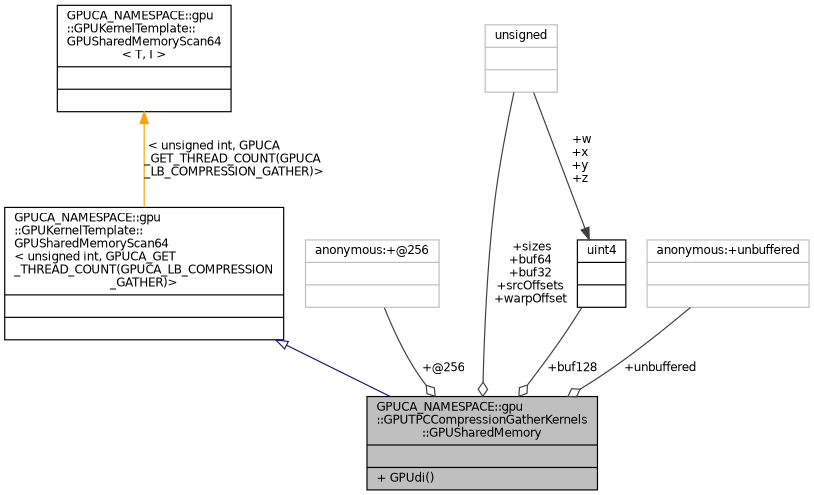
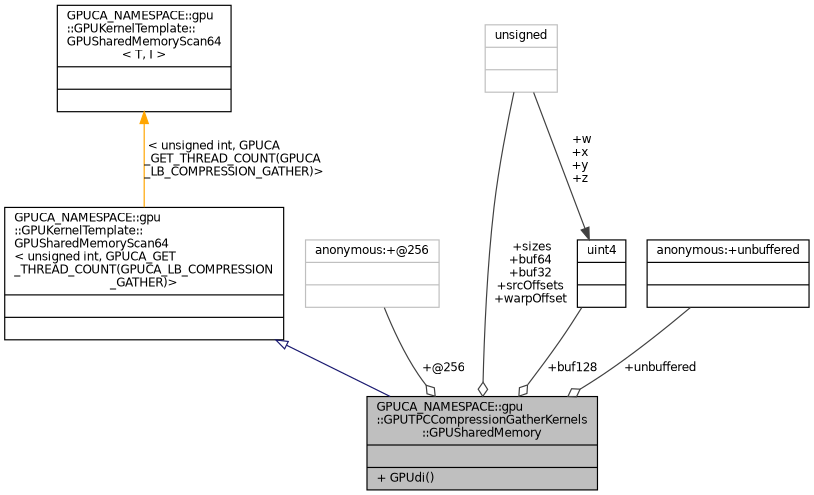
node "anonymous:+unbuffered": color grey75 -> black
